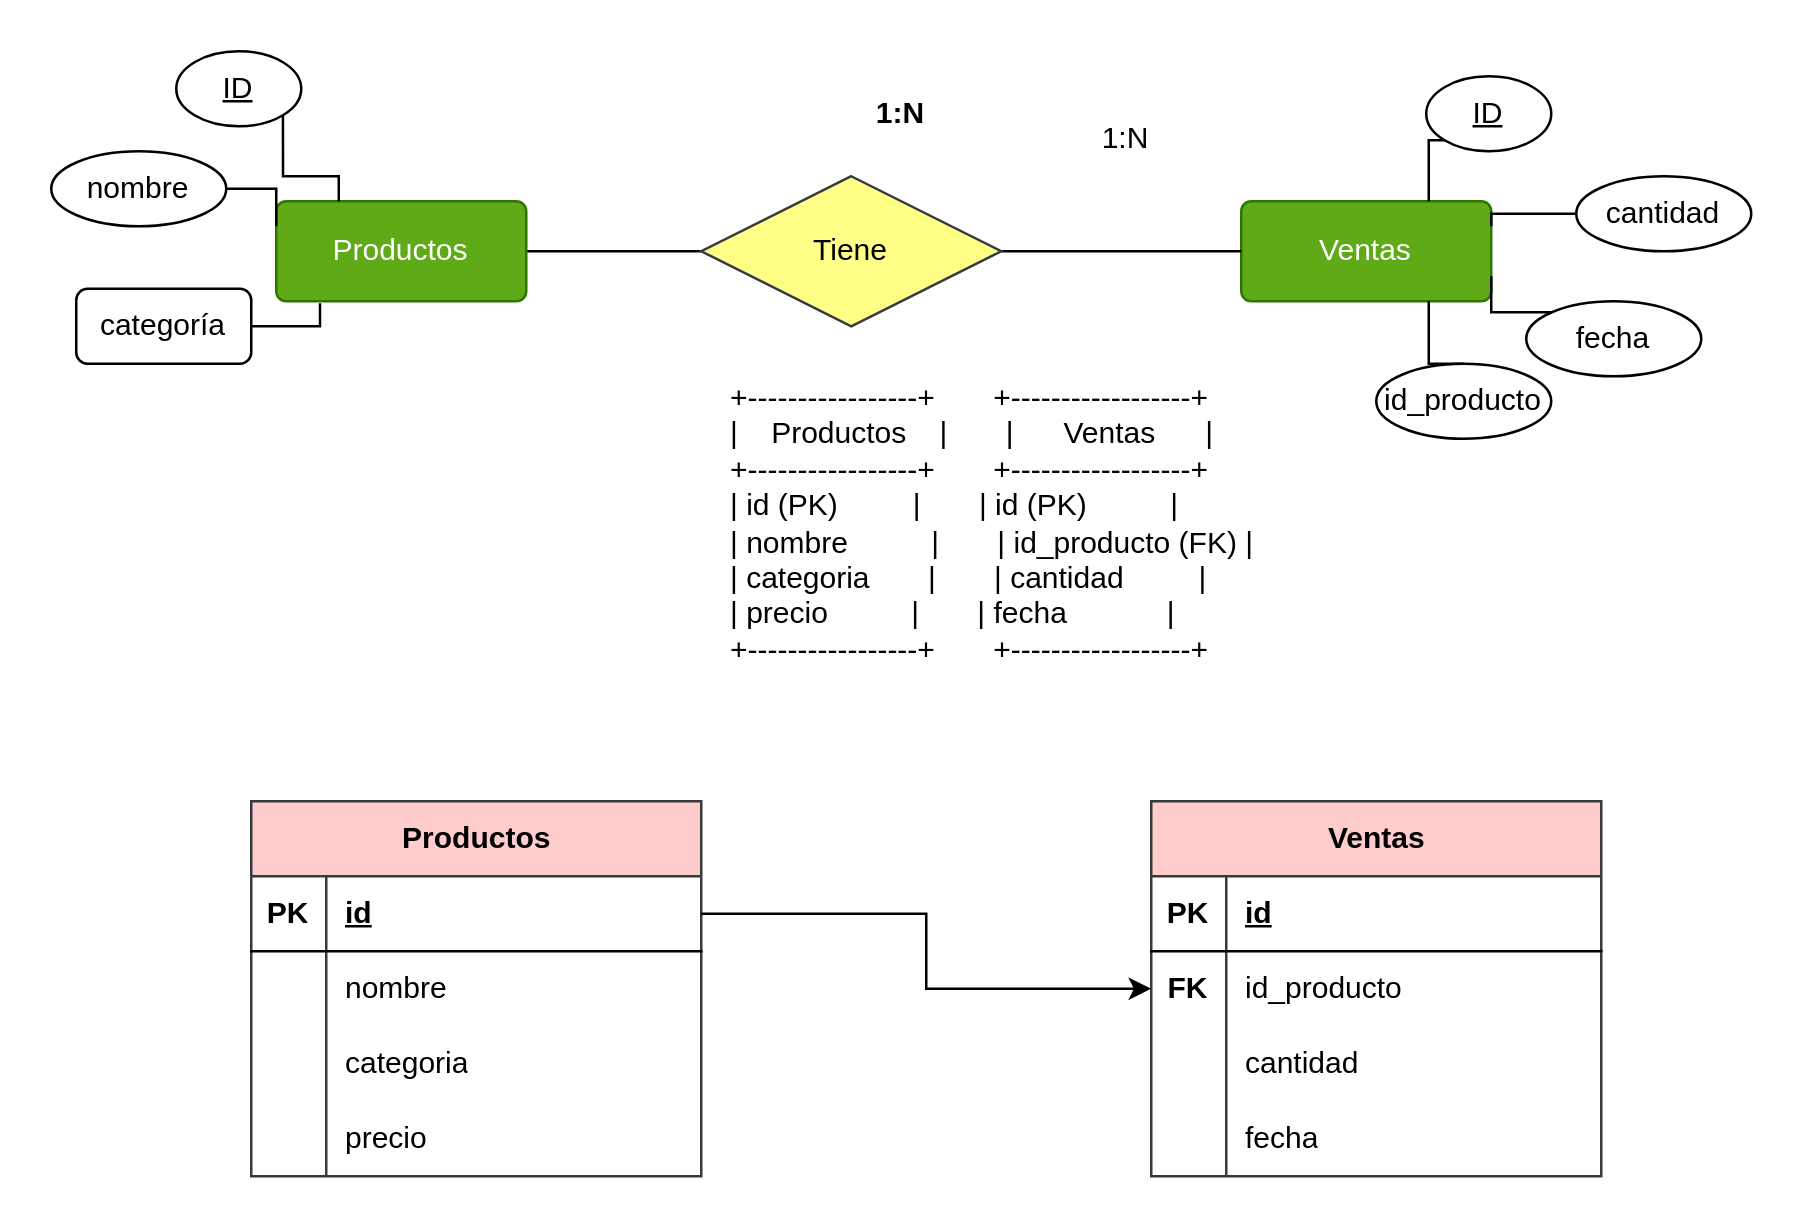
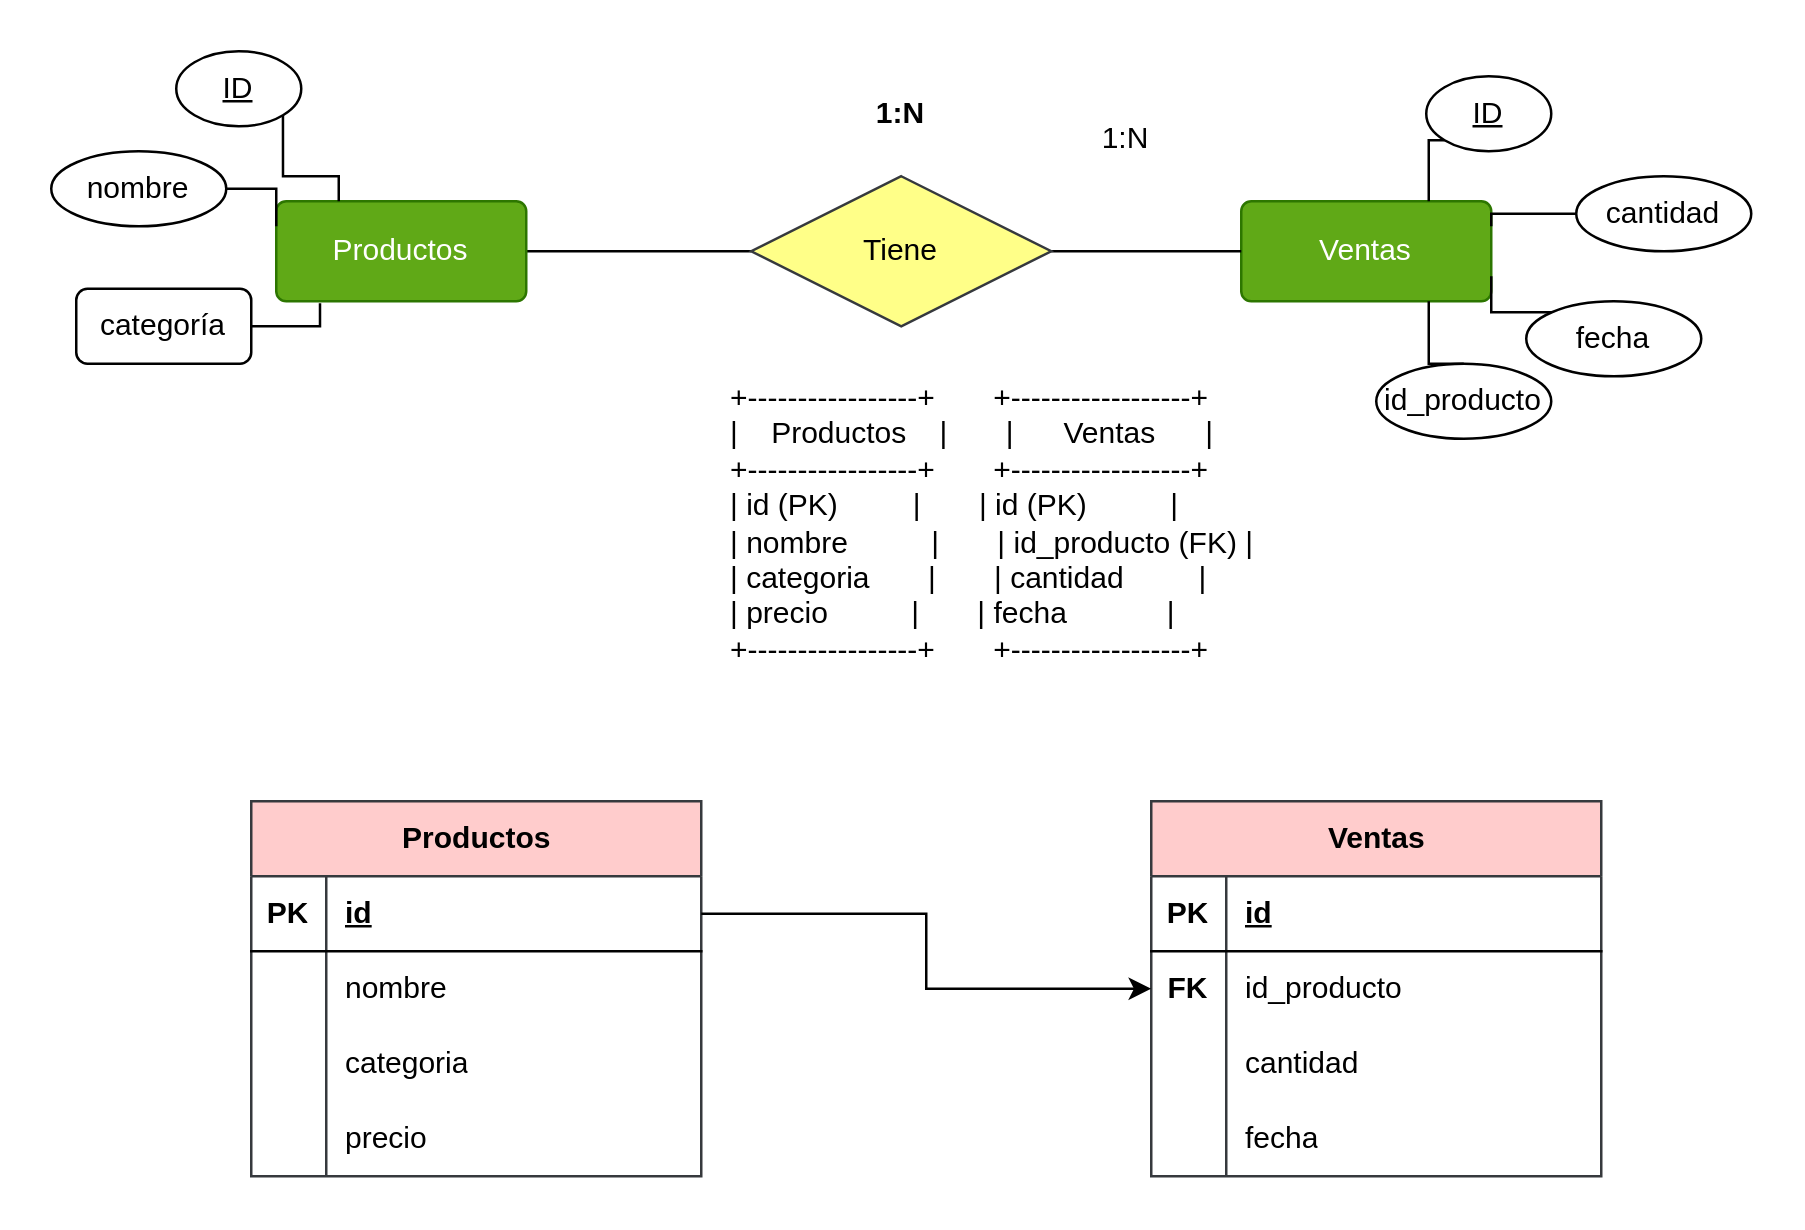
node "Tiene": moved (851, 251) -> (901, 251)
